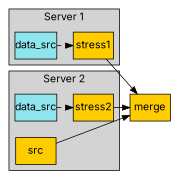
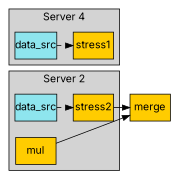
cluster "Server 1": label "Server 1" -> "Server 4"
edge "stress1" -> "merge": removed
node "src": label "src" -> "mul"
